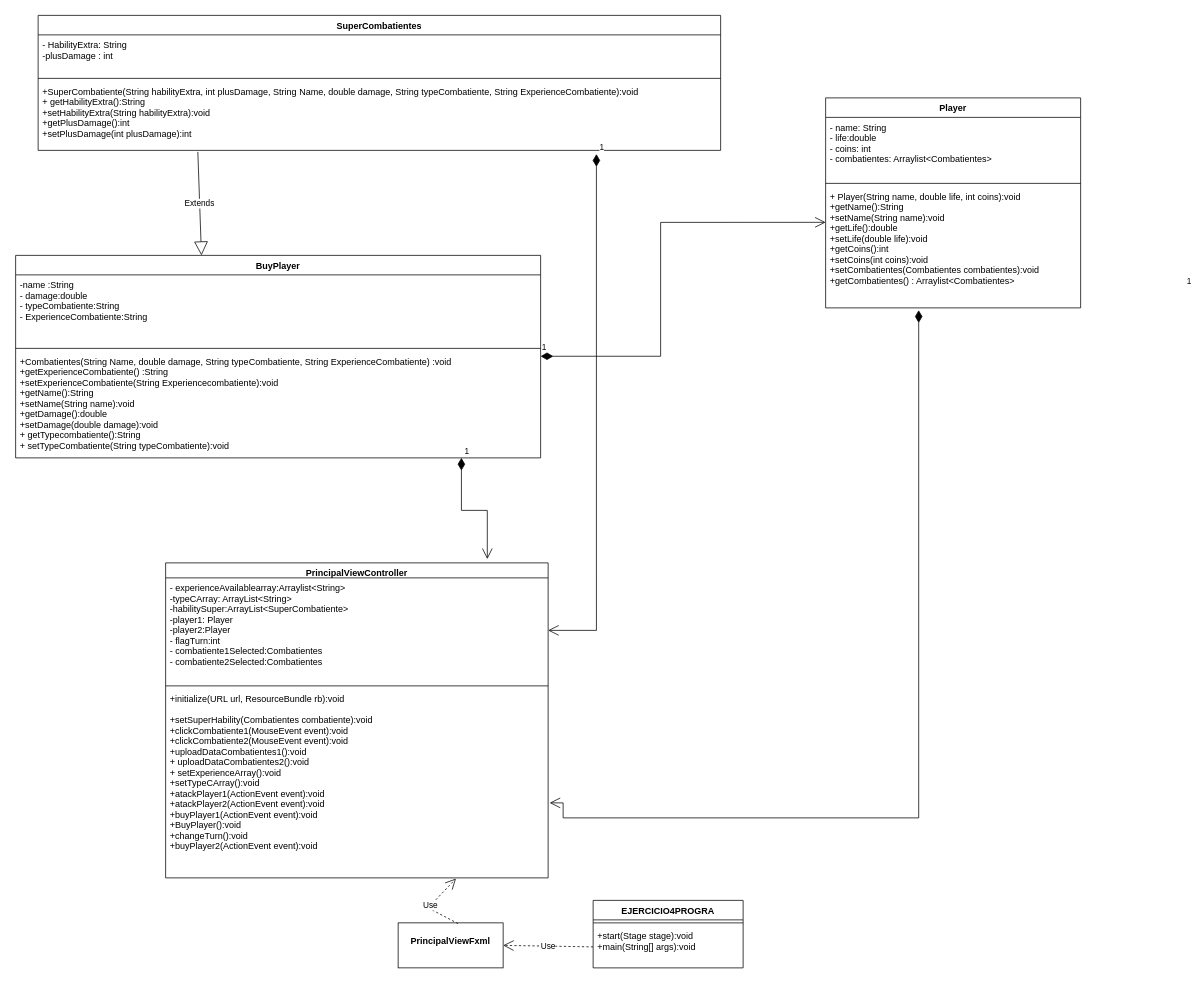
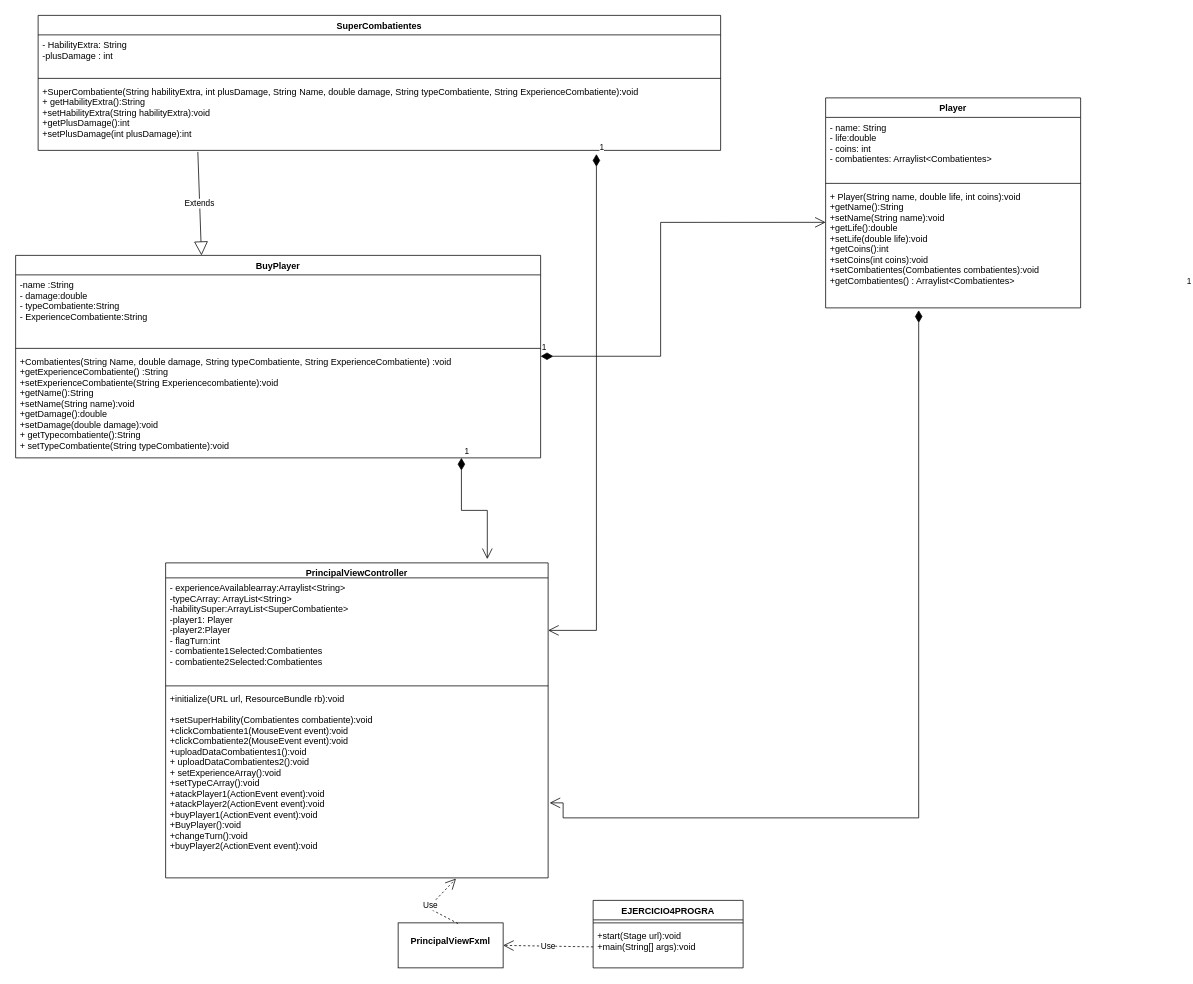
node "+start(Stage stage):void +main(String[] args):void": label "+start(Stage stage):void +main(String[] args):void" -> "+start(Stage url):void +main(String[] args):void"
